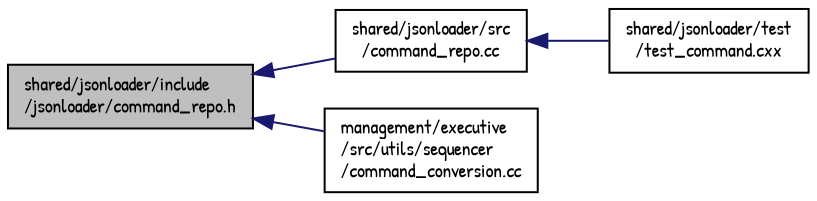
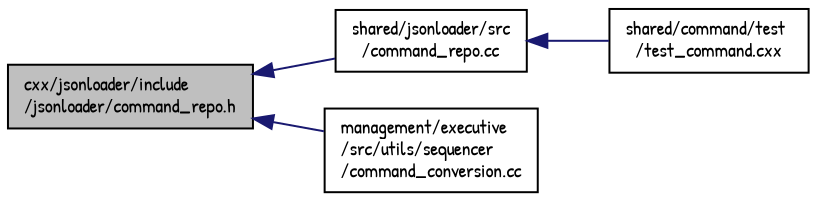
node "shared/jsonloader/test /test_command.cxx": label "shared/jsonloader/test /test_command.cxx" -> "shared/command/test /test_command.cxx"
node "shared/jsonloader/include /jsonloader/command_repo.h": label "shared/jsonloader/include /jsonloader/command_repo.h" -> "cxx/jsonloader/include /jsonloader/command_repo.h"
